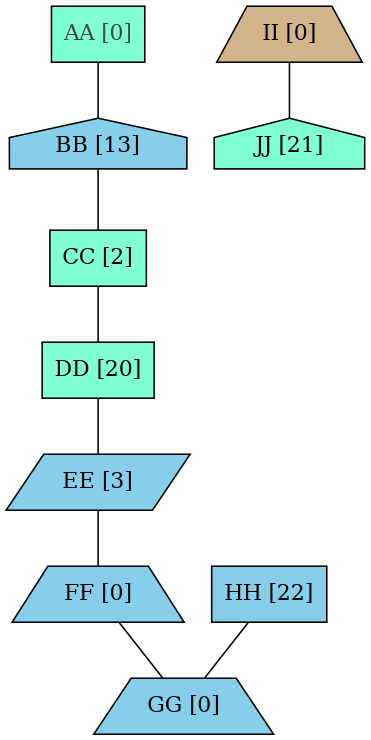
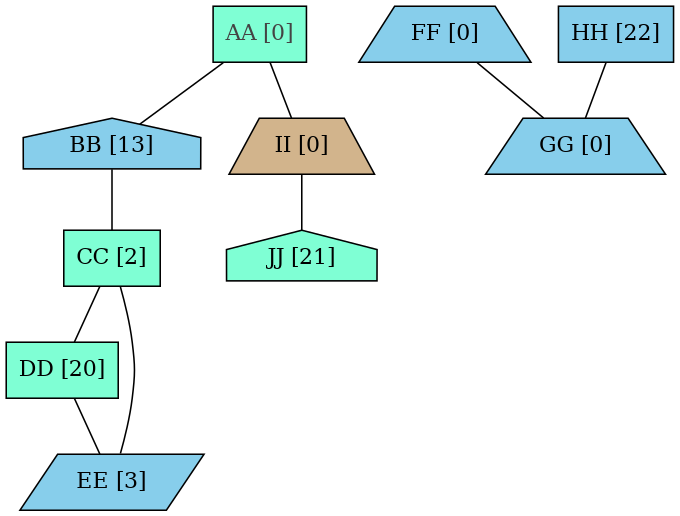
edge "AA [0]" -- "II [0]": added
edge "EE [3]" -- "FF [0]": now "EE [3]" -- "CC [2]"
